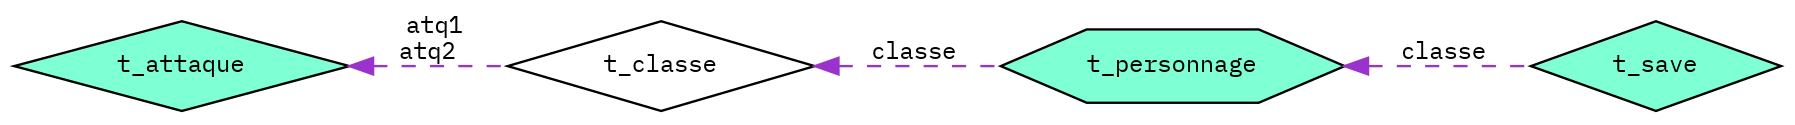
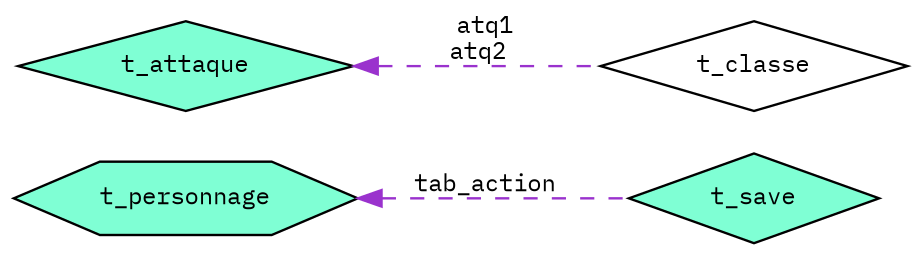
edge "t_save" -> "t_personnage": label " classe" -> " tab_action"
edge "t_personnage" -> "t_classe": removed, label "classe"
